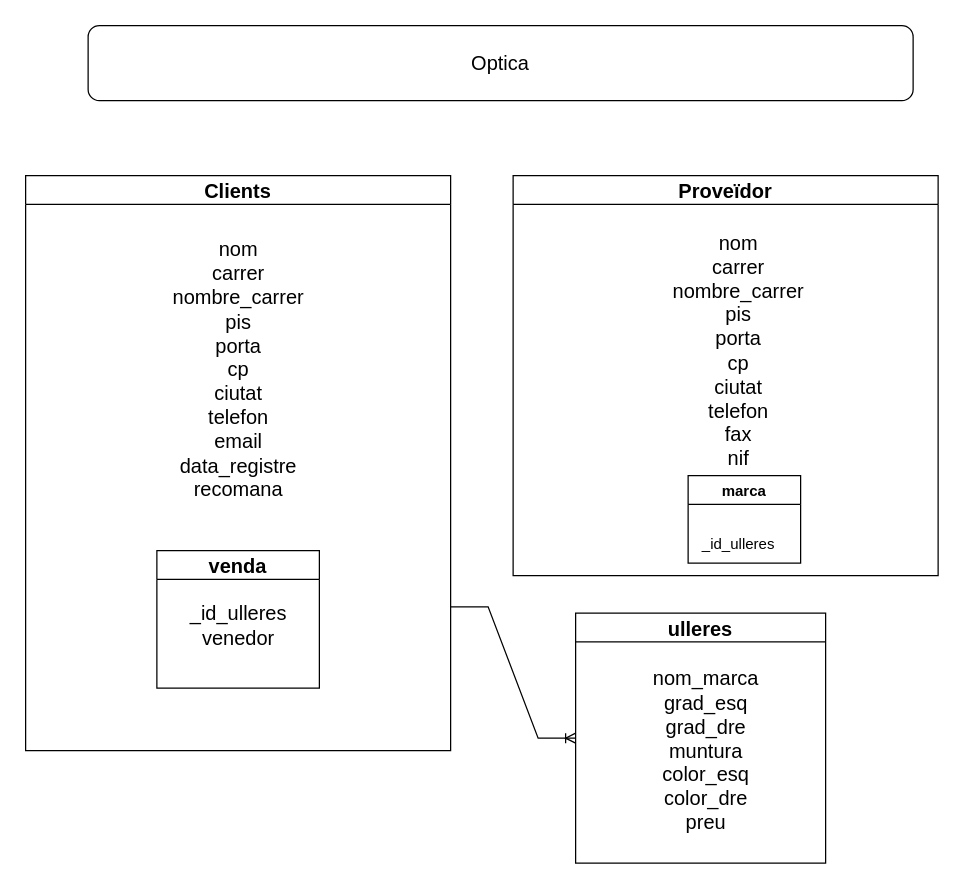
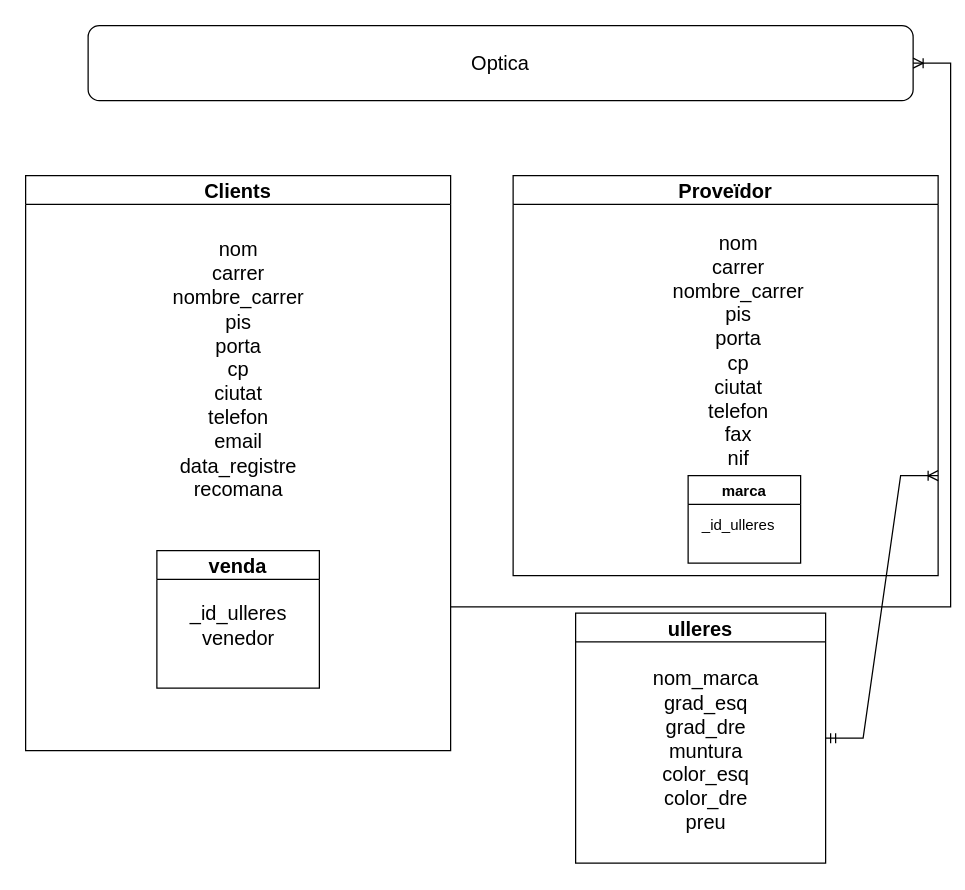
node "_id_ulleres": moved (738, 544) -> (738, 526)
edge "Proveïdor" -- "ulleres": added
edge "Clients" -> "ulleres": now "Clients" -> "Optica"
